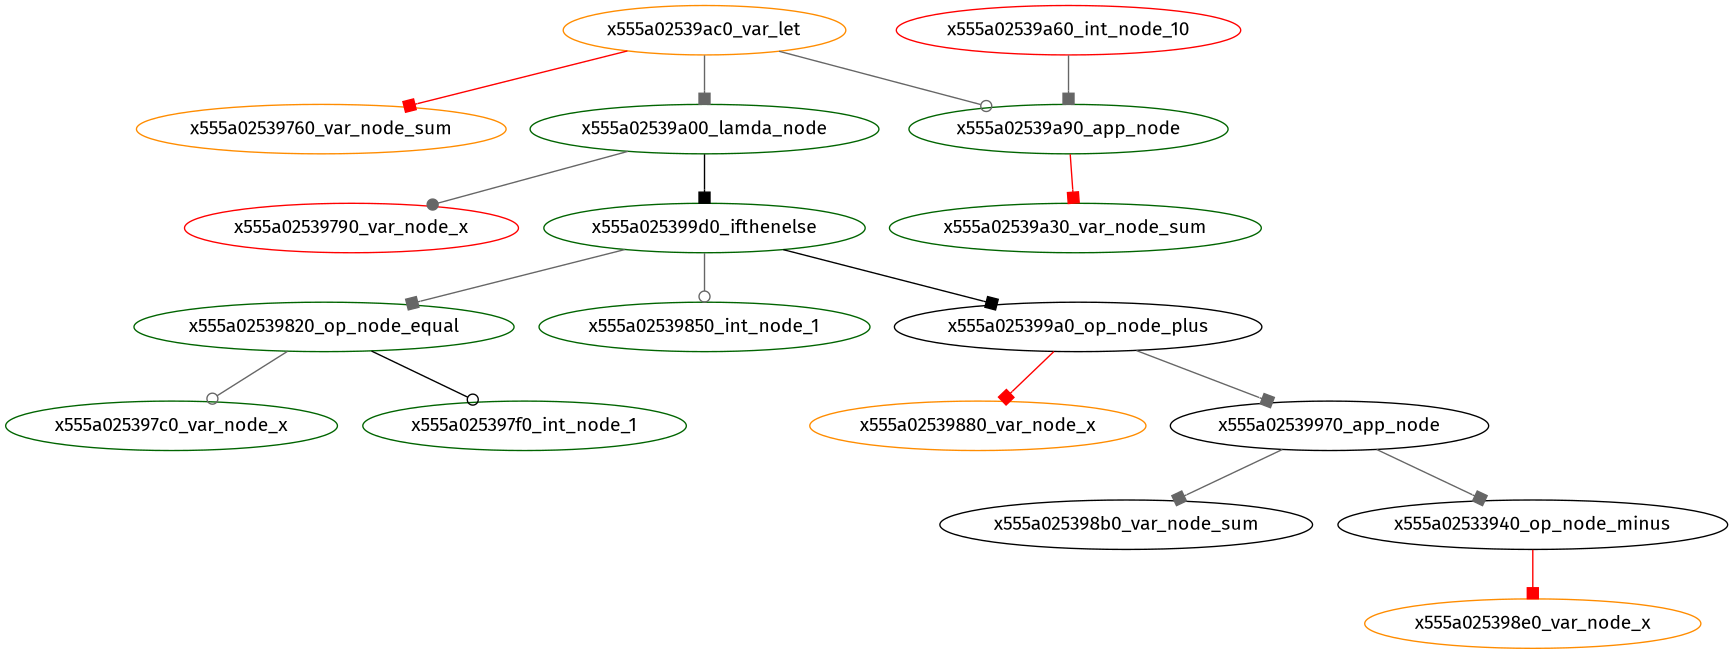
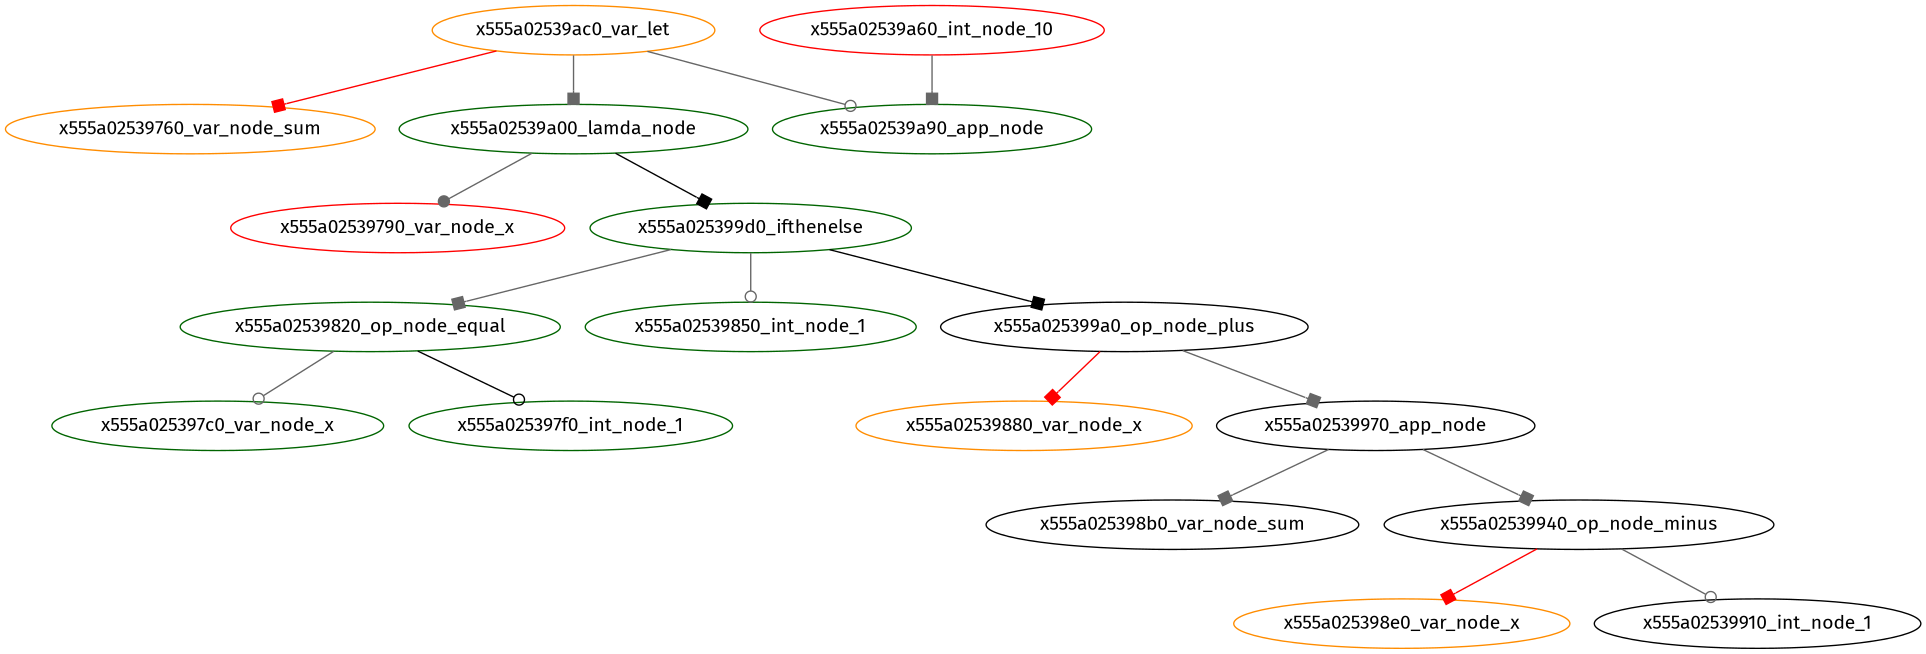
node "x555a02539a30_var_node_sum": removed
node "x555a02533940_op_node_minus": label "x555a02533940_op_node_minus" -> "x555a02539940_op_node_minus"
node "x555a02539910_int_node_1": added
